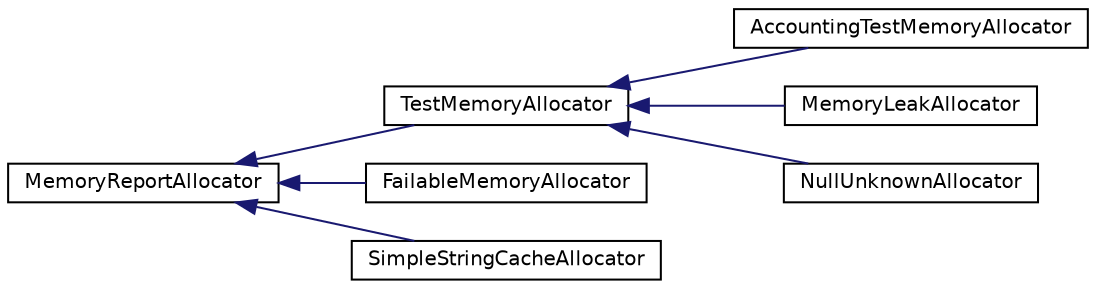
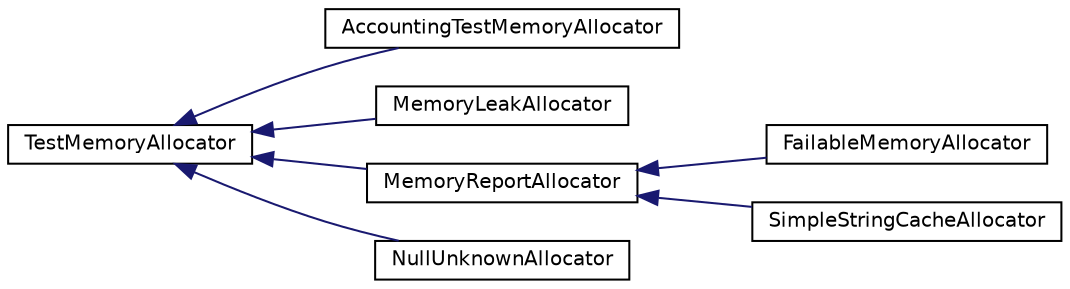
edge "TestMemoryAllocator" -> "MemoryReportAllocator": reversed
